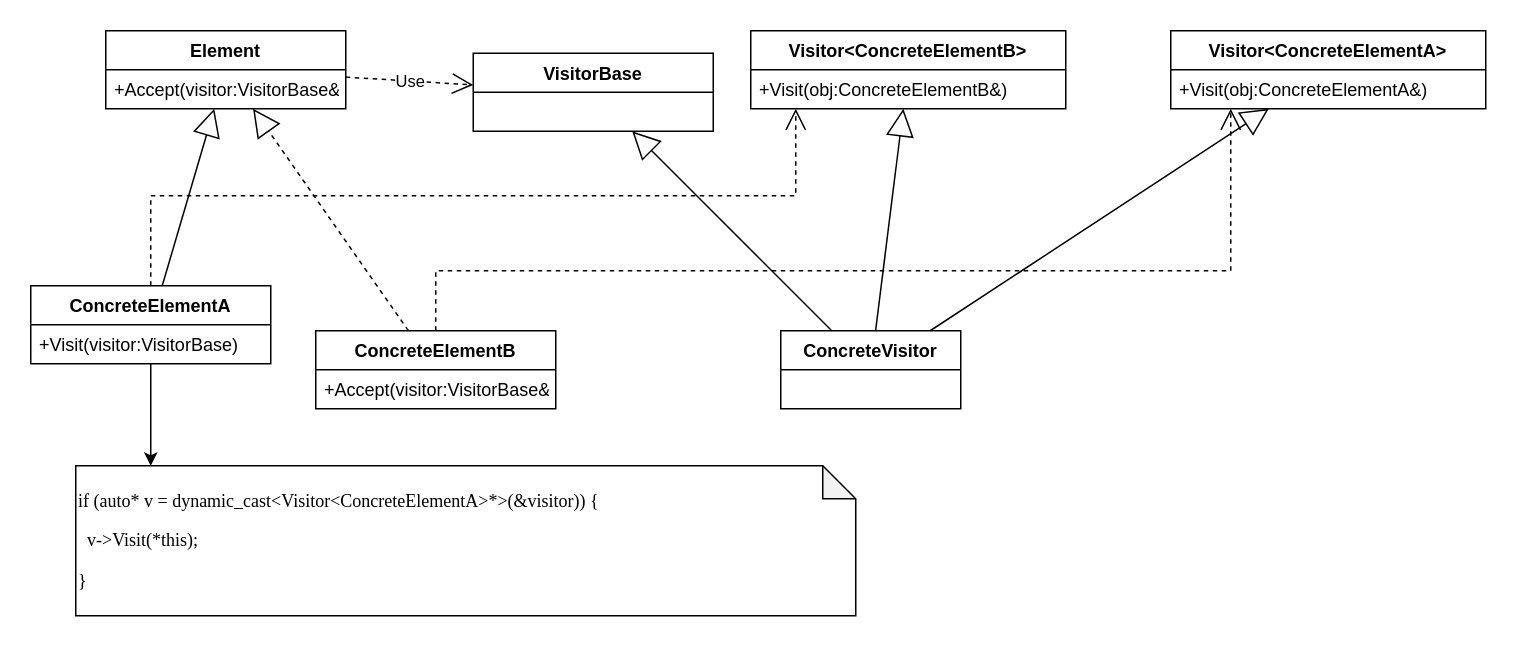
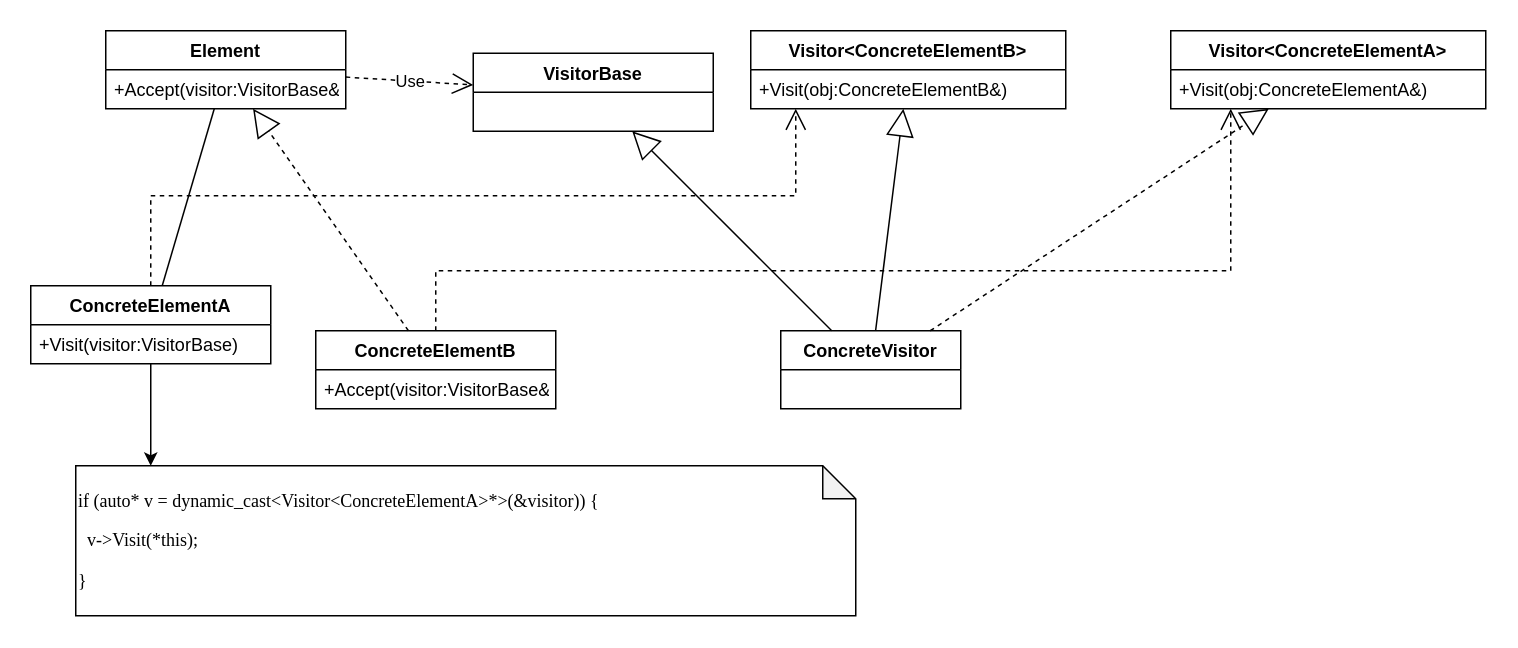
edge "ConcreteElementA" -> "Element": arrowhead block -> none
edge "ConcreteVisitor" -> "Visitor<ConcreteElementA>": style solid -> dashed
